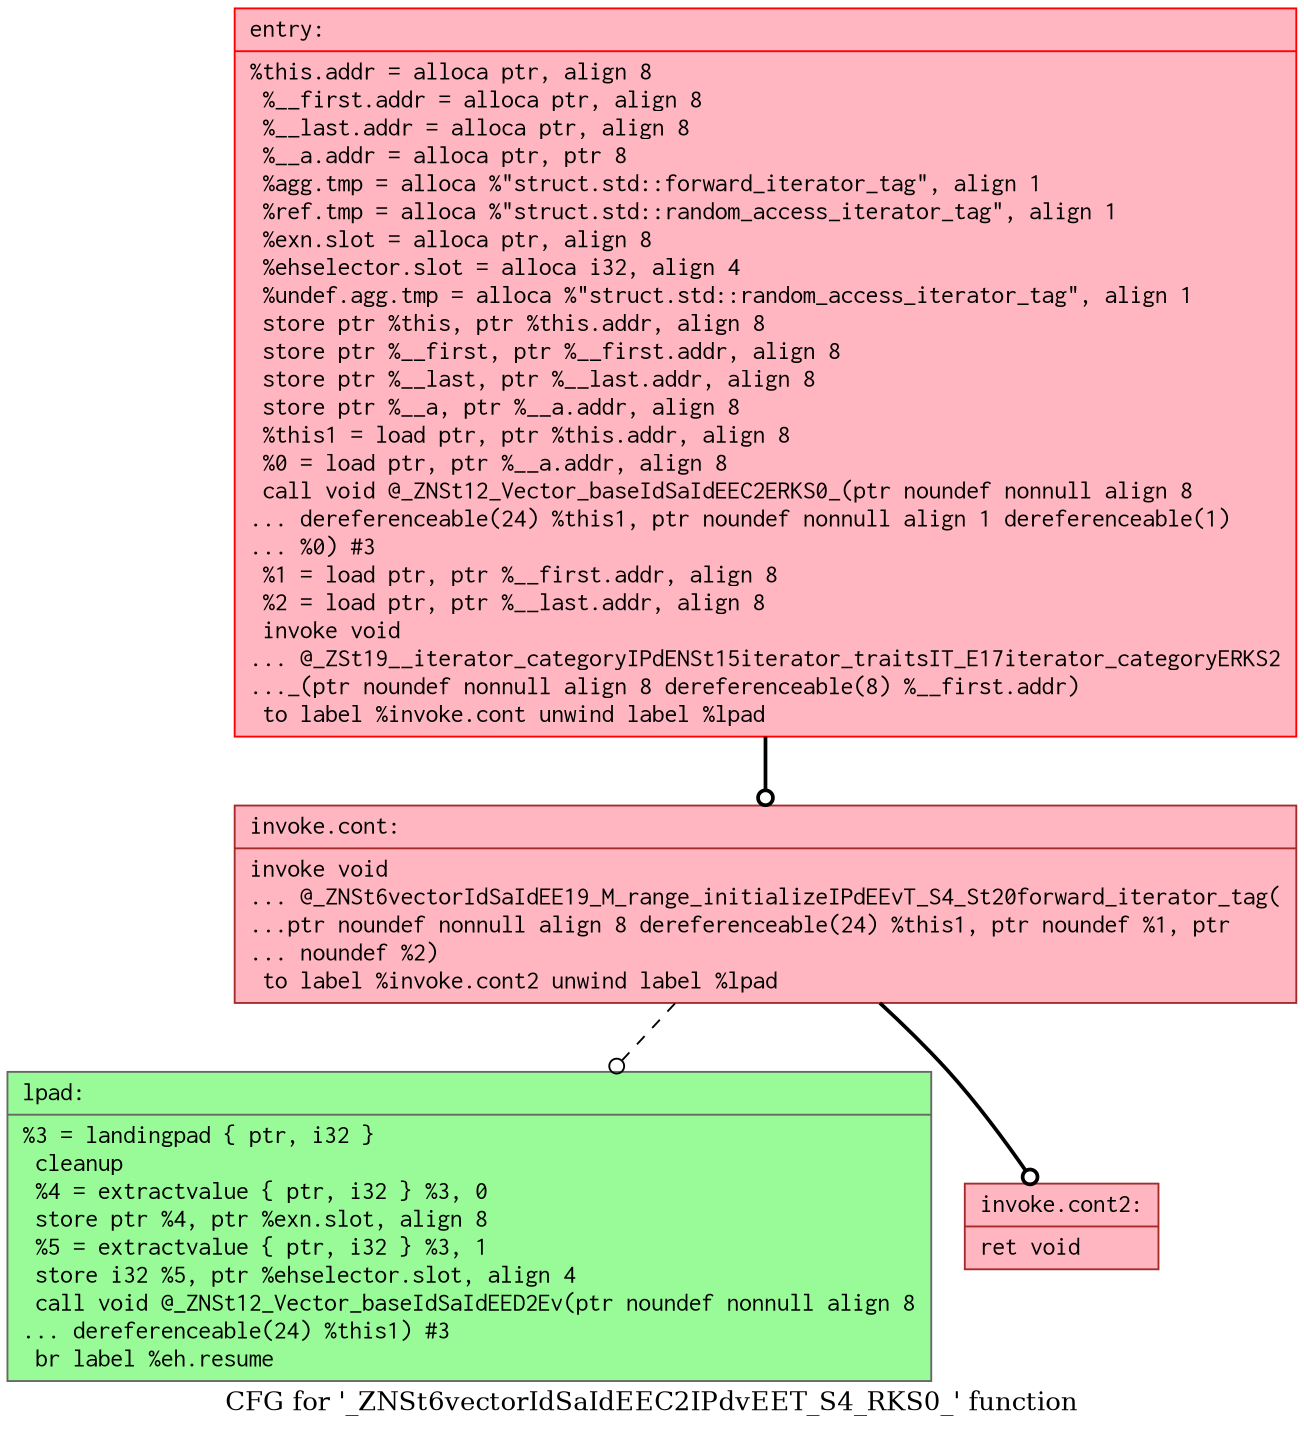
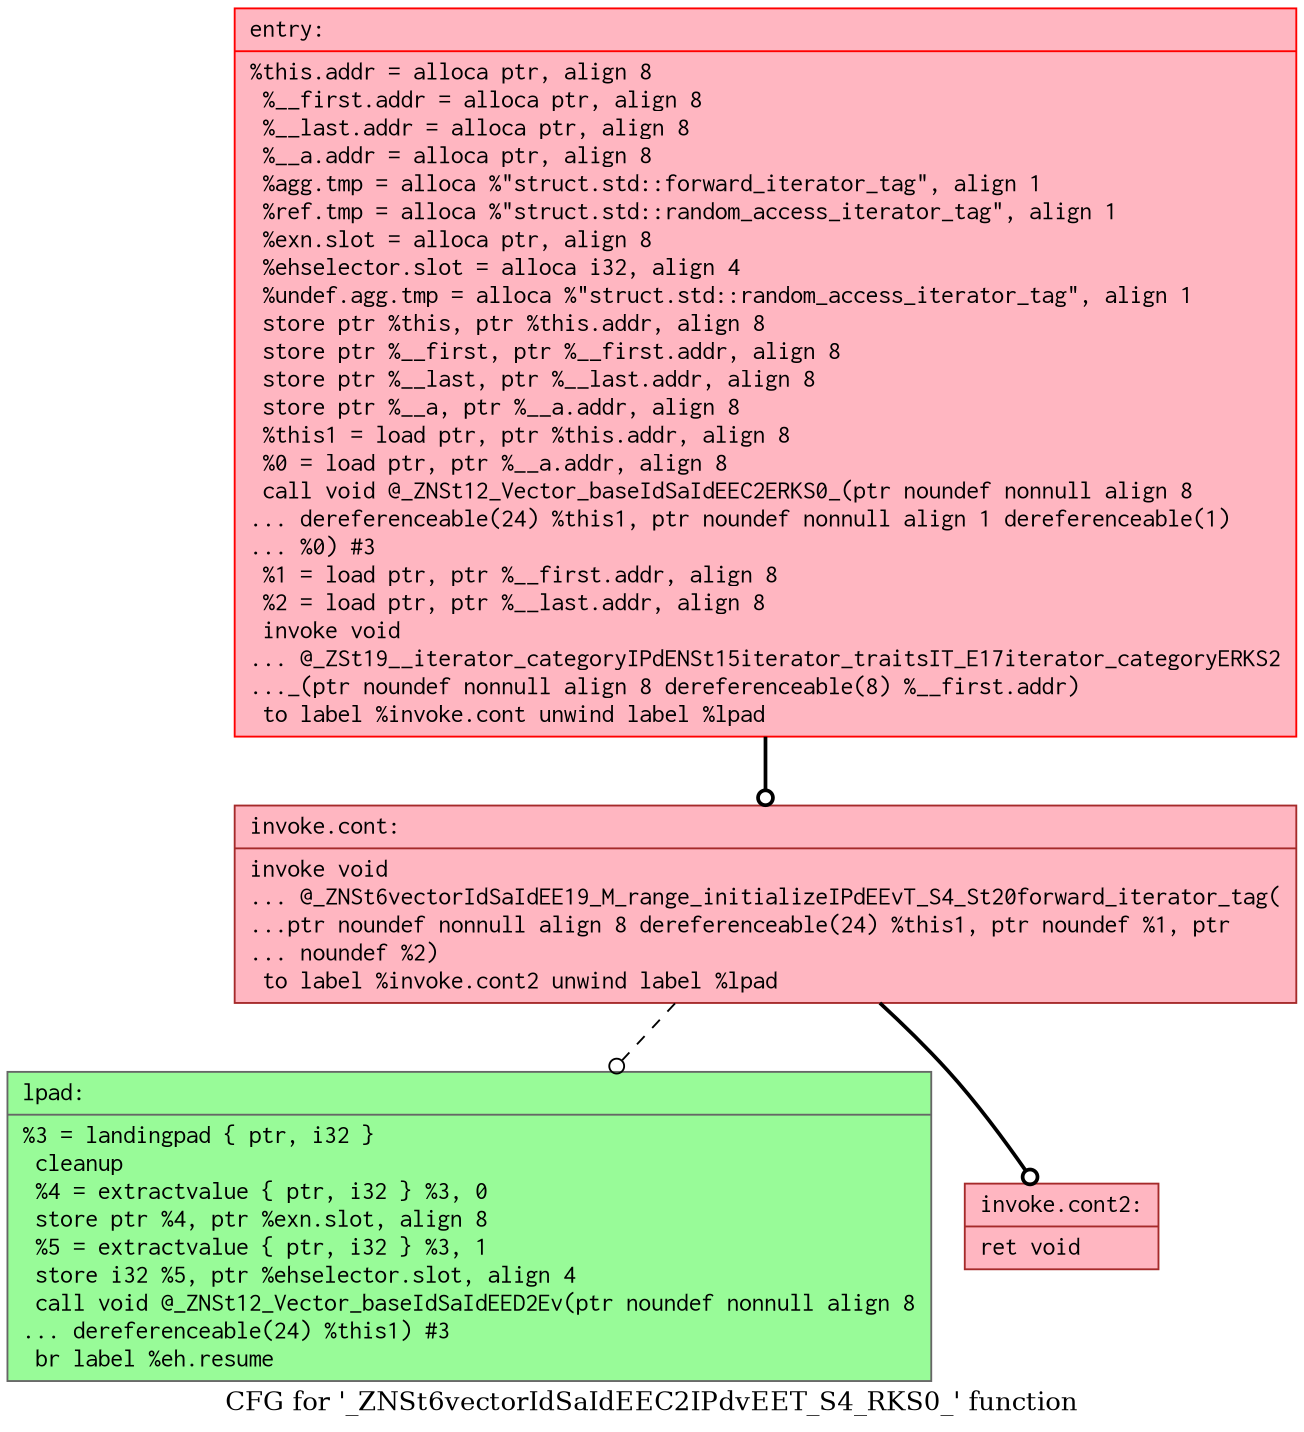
node "entry:": text "%__a.addr = alloca ptr, ptr 8" -> "%__a.addr = alloca ptr, align 8"
